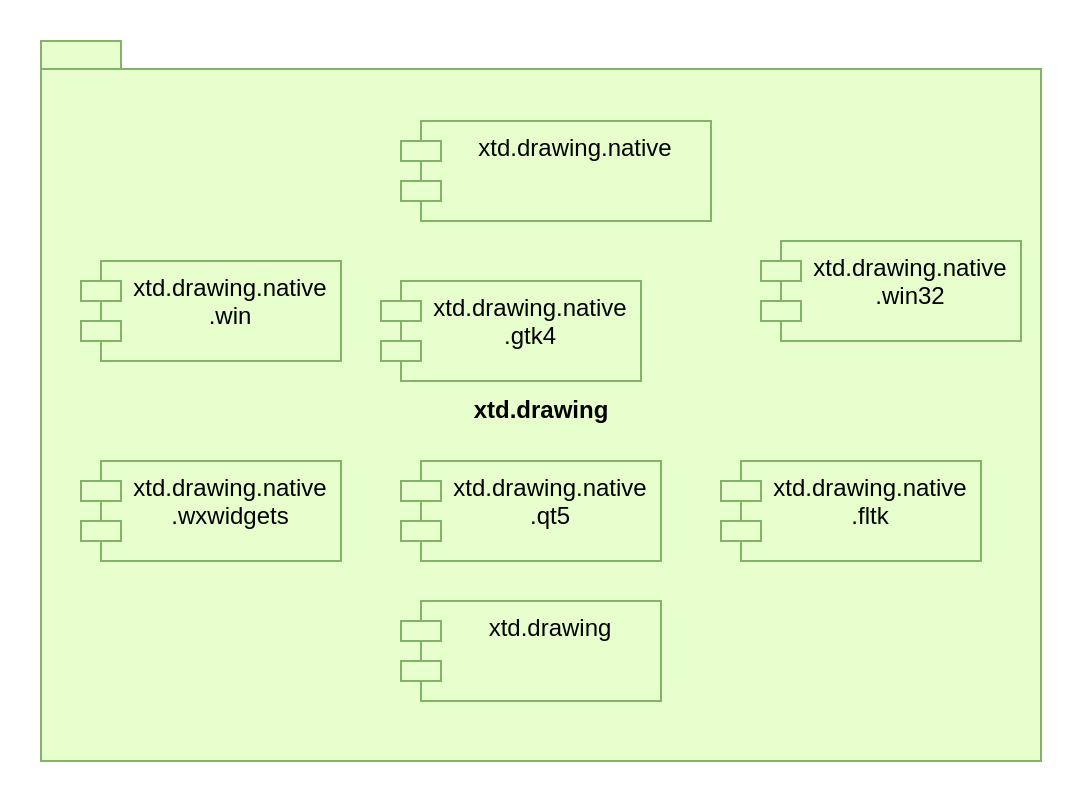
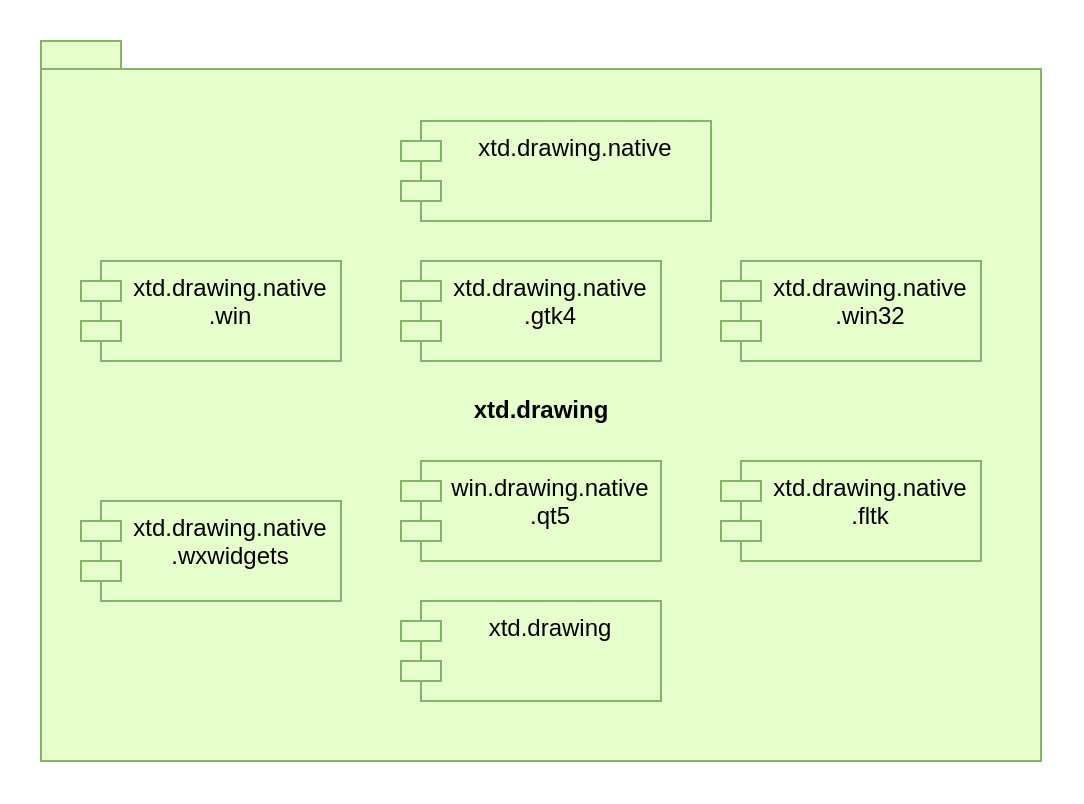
node "xtd.drawing.native .win32": moved (891, 291) -> (851, 311)
node "xtd.drawing.native .gtk4": moved (511, 331) -> (531, 311)
node "xtd.drawing.native .qt5": label "xtd.drawing.native .qt5" -> "win.drawing.native .qt5"
node "xtd.drawing.native .wxwidgets": moved (211, 511) -> (211, 551)
